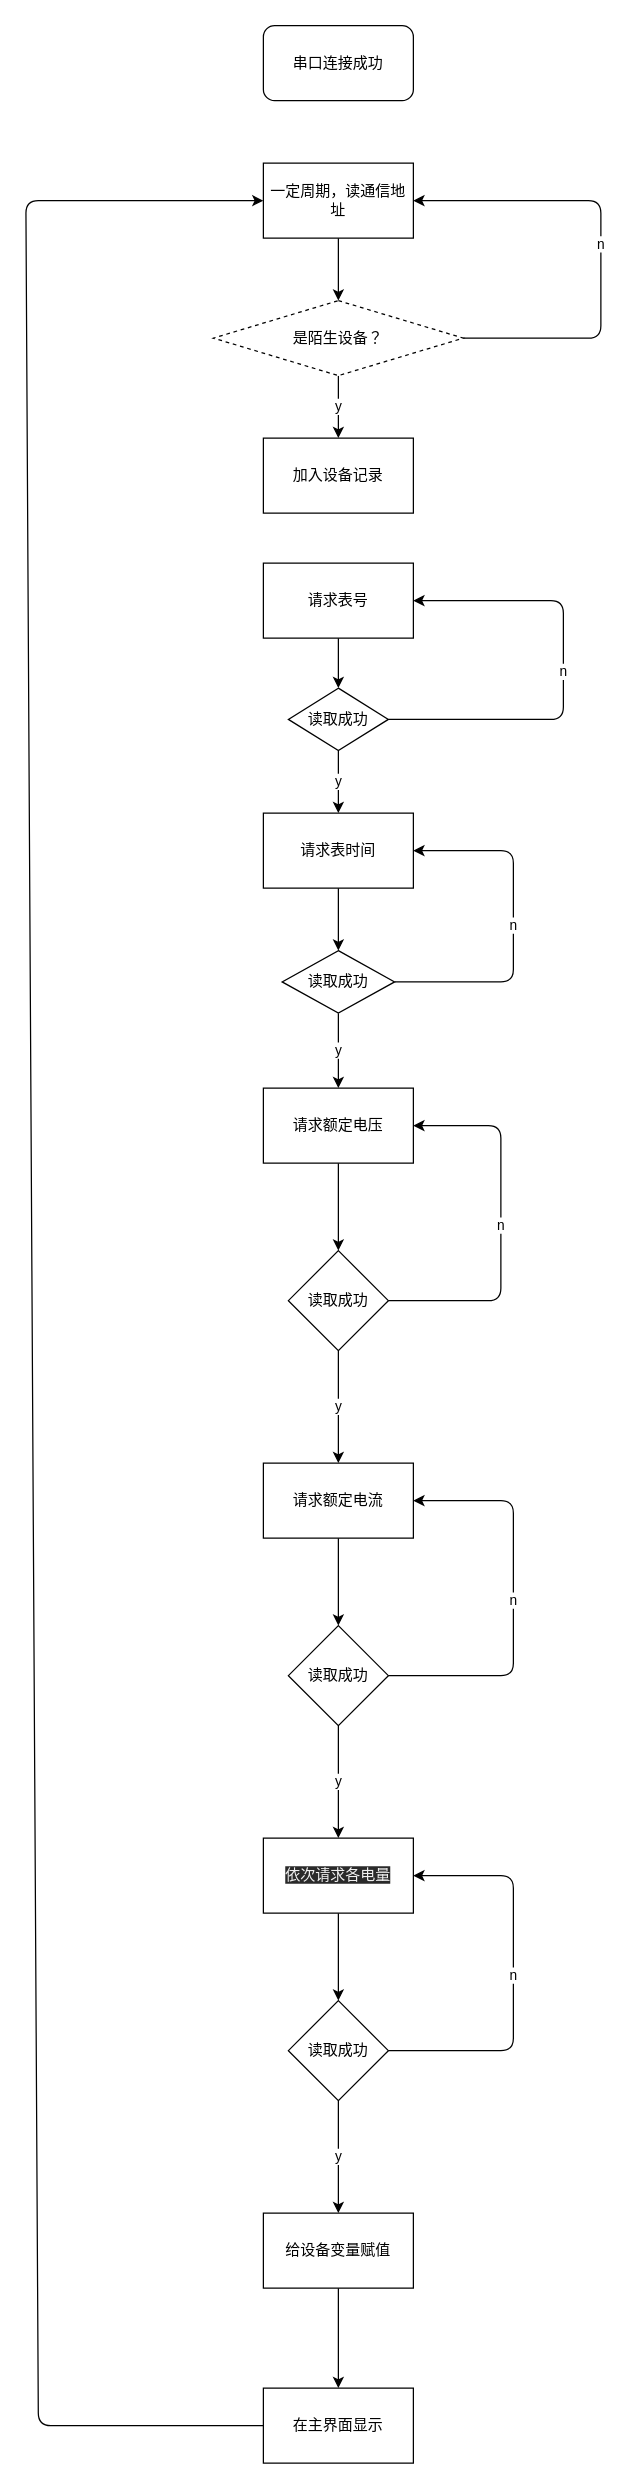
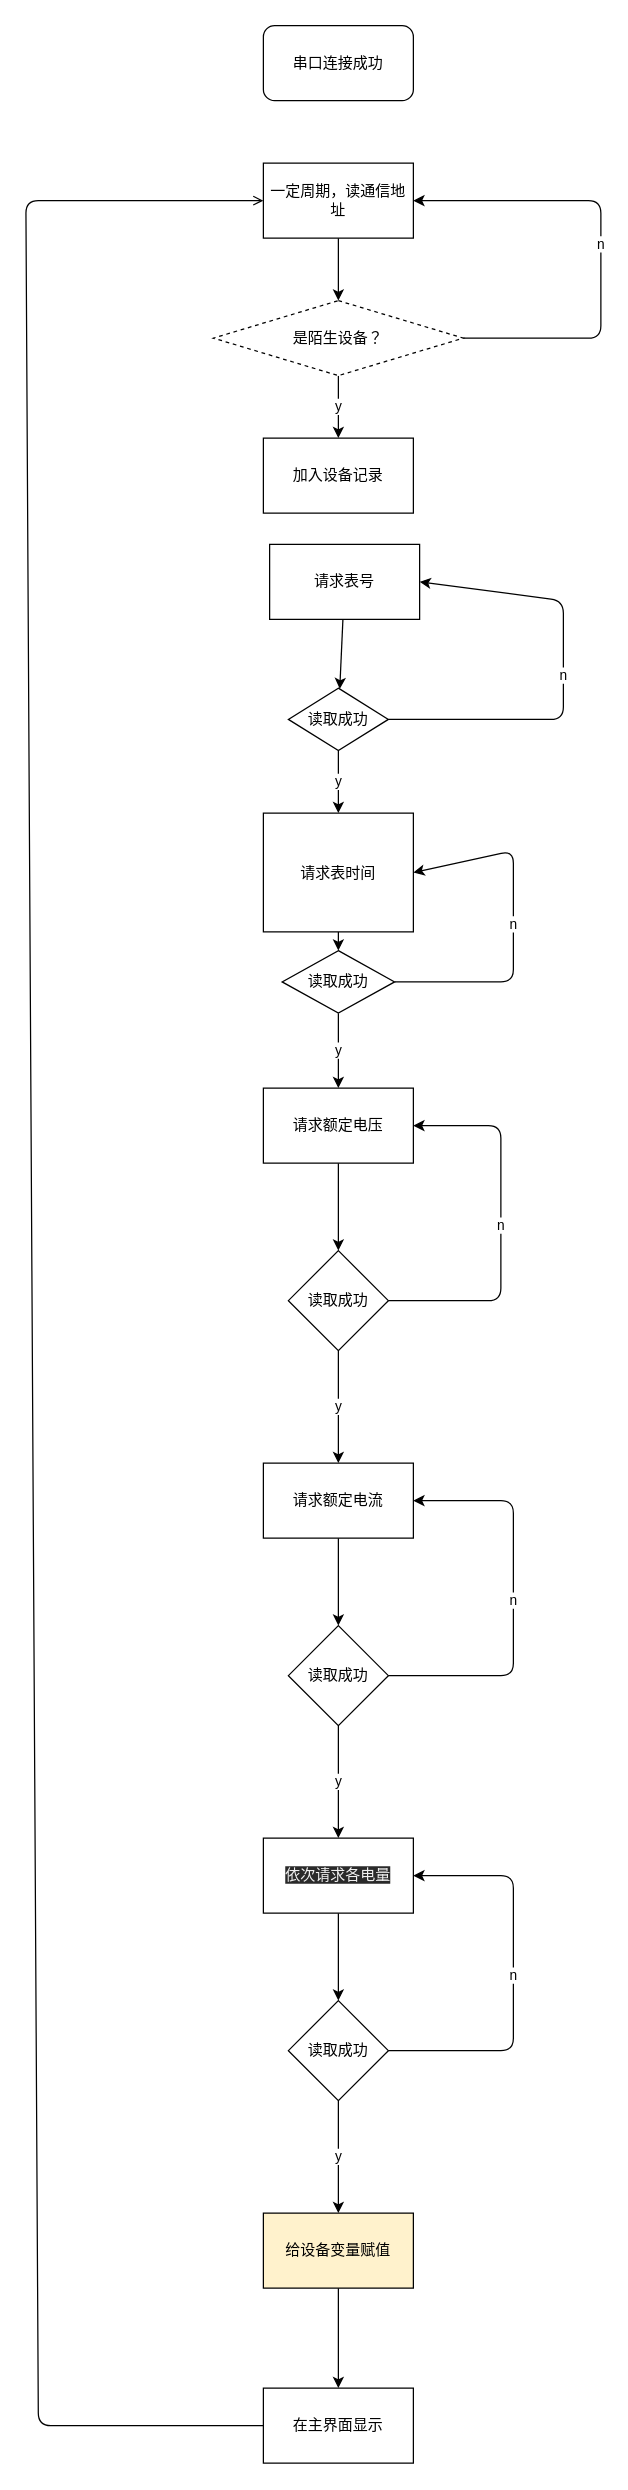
edge "在主界面显示" -> "一定周期，读通信地址": arrowhead classic -> open
node "请求表号": moved (338, 601) -> (344, 582)
node "请求表时间": size 150x75 -> 150x119
node "给设备变量赋值": fillcolor #ffffff -> #fff2cc
